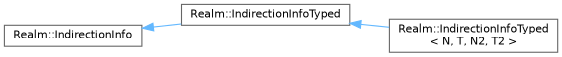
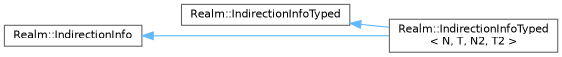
edge "Realm::IndirectionInfoTyped" -> "Realm::IndirectionInfo": now "Realm::IndirectionInfoTyped < N, T, N2, T2 >" -> "Realm::IndirectionInfo"
